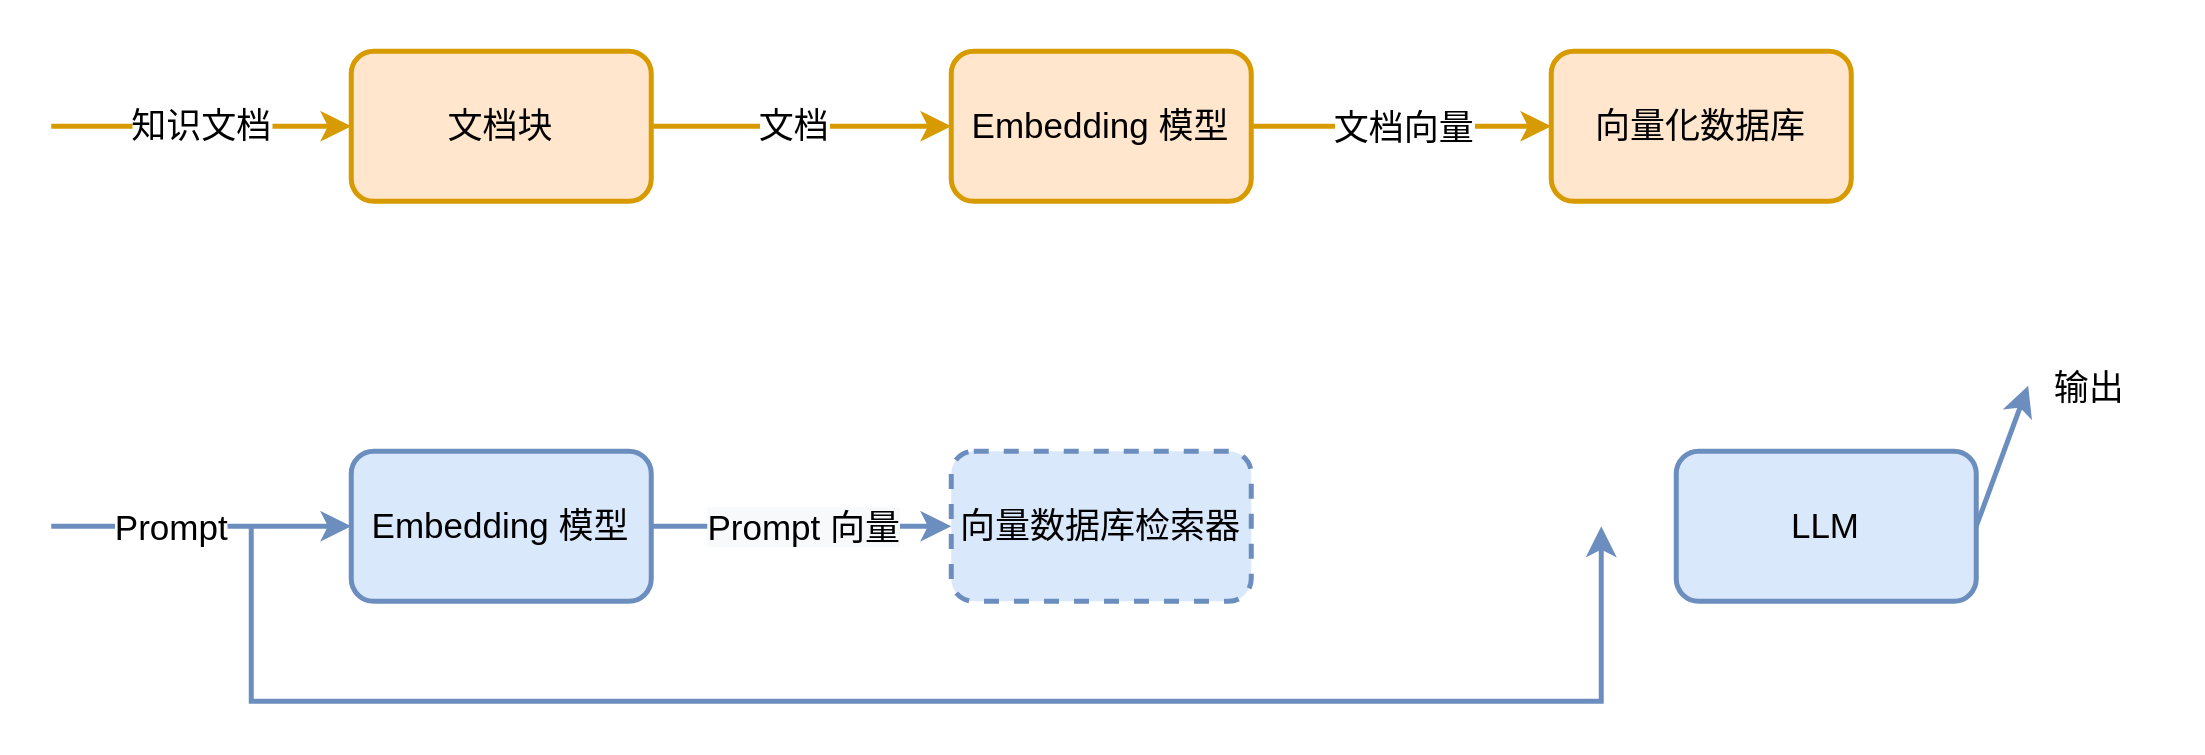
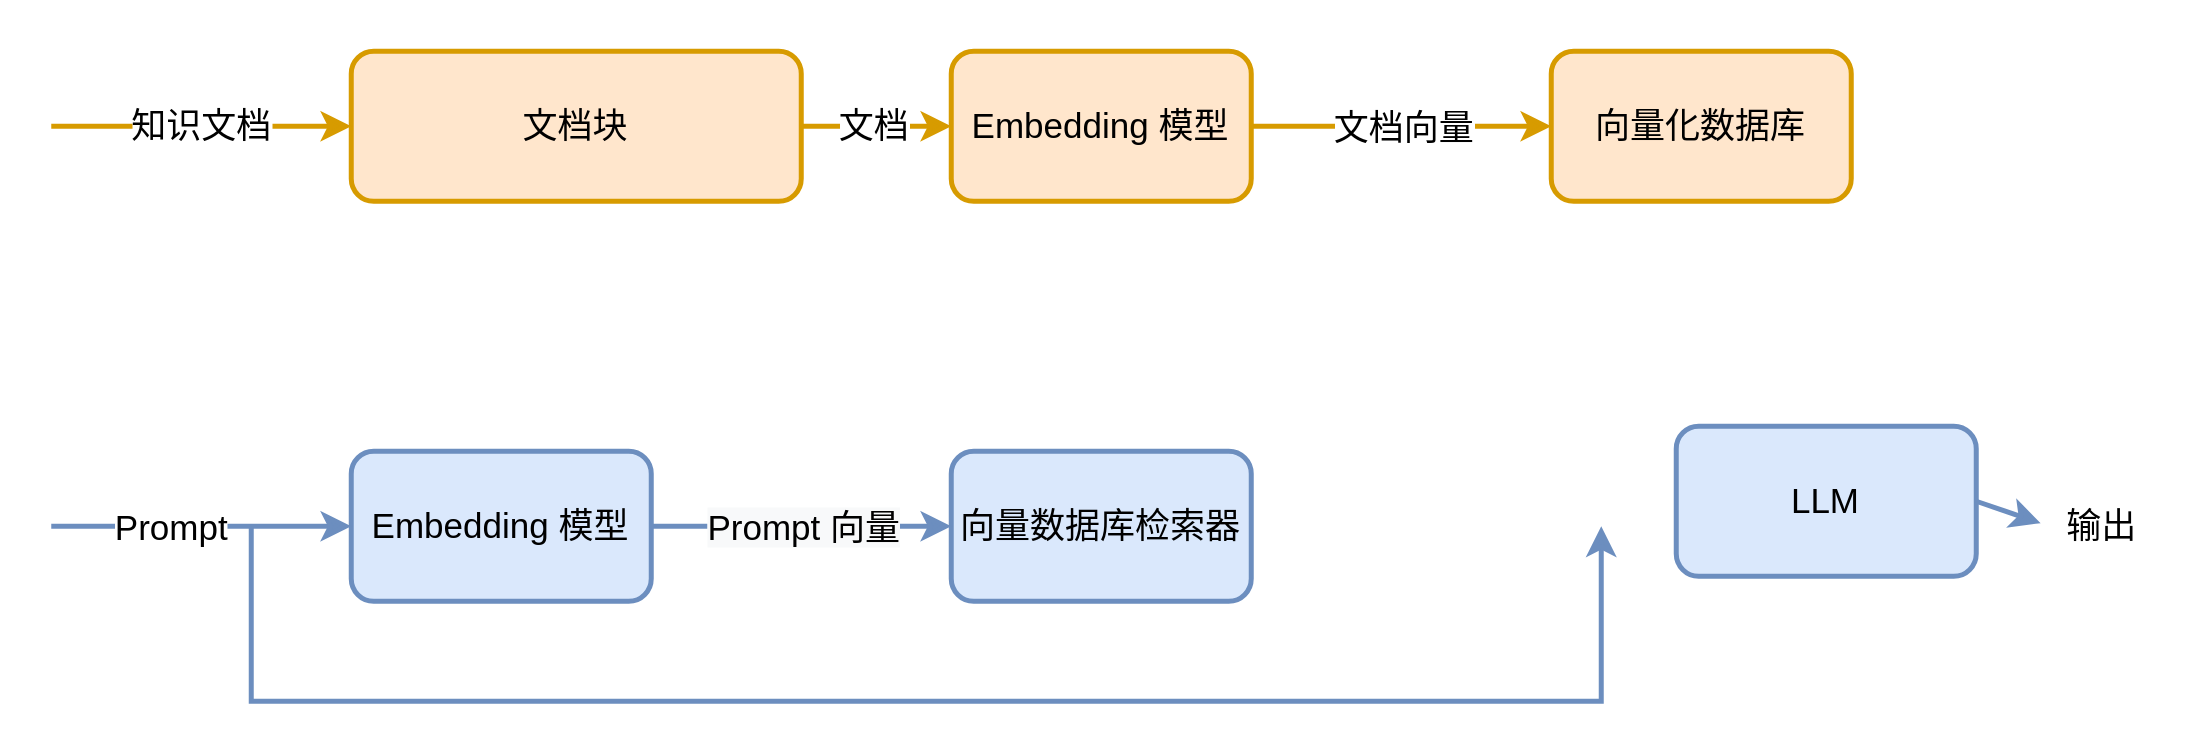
node "文档块": size 300x150 -> 450x150
node "输出": moved (2089, 389) -> (2101, 526)
node "向量数据库检索器": style dashed -> solid
node "LLM": moved (1826, 526) -> (1826, 501)
